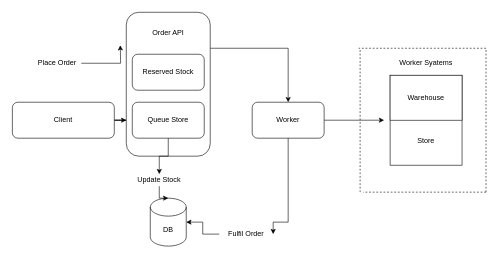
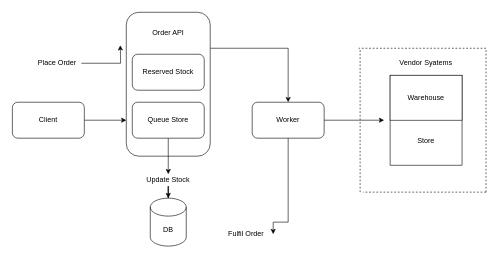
node "Worker Syatems": label "Worker Syatems" -> "Vendor Syatems"
node "Client": size 102x36 -> 72x36
node "Update Stock": moved (159, 180) -> (168, 180)
edge "Fulfil Order" -> "DB": removed
